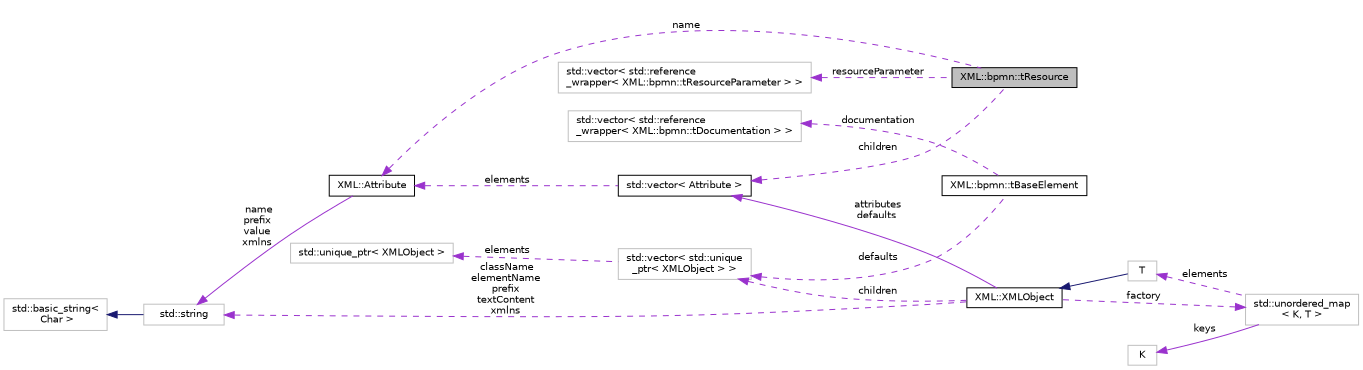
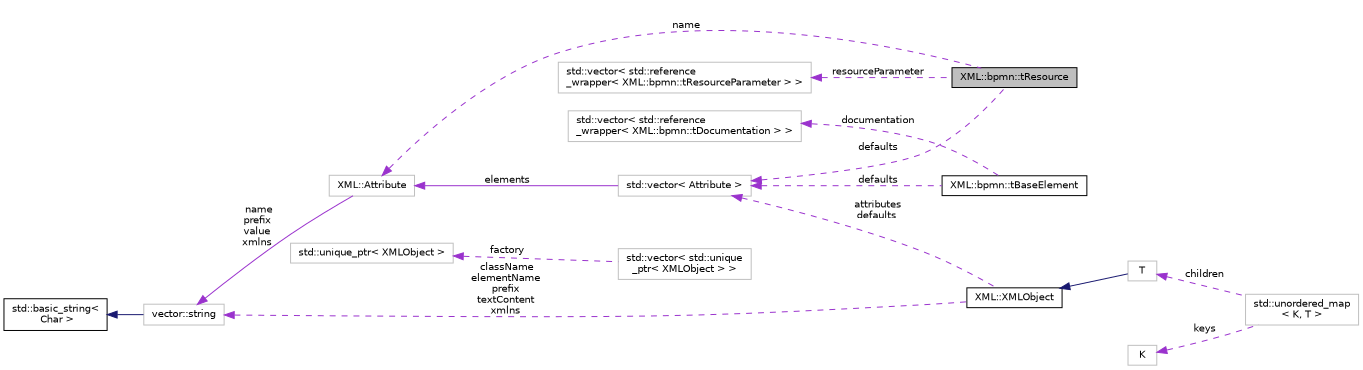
edge "XML::bpmn::tResource" -> "std::vector< Attribute >": label " children" -> " defaults"
node "XML::Attribute": color black -> grey75
edge "std::vector< Attribute >" -> "XML::Attribute": style dashed -> solid
node "std::vector< Attribute >": color black -> grey75
edge "XML::XMLObject" -> "std::vector< Attribute >": style solid -> dashed
edge "std::vector< std::unique _ptr< XMLObject > >" -> "std::unique_ptr< XMLObject >": label " elements" -> " factory"
edge "XML::bpmn::tBaseElement" -> "std::vector< std::unique _ptr< XMLObject > >": now "XML::bpmn::tBaseElement" -> "std::vector< Attribute >"
edge "std::unordered_map < K, T >" -> "T": label " elements" -> " children"
edge "XML::XMLObject" -> "std::vector< std::unique _ptr< XMLObject > >": removed, label "children"
edge "XML::XMLObject" -> "std::unordered_map < K, T >": removed, label "factory"
node "std::basic_string< Char >": color grey75 -> black
node "std::string": label "std::string" -> "vector::string"
edge "std::unordered_map < K, T >" -> "K": style solid -> dashed
